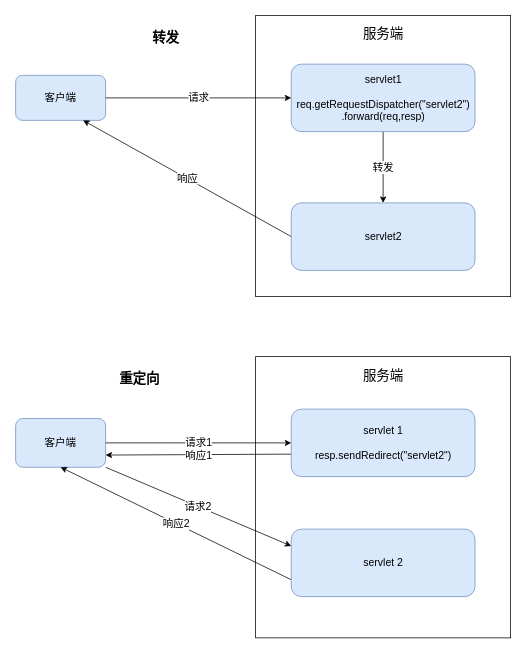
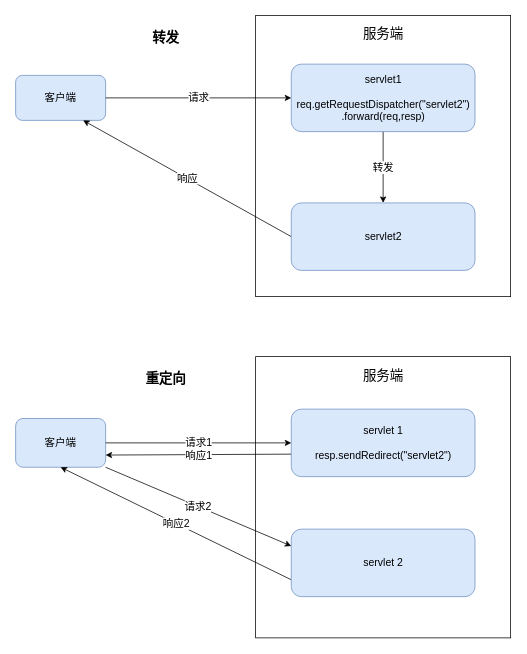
node "重定向": moved (139, 379) -> (165, 379)
